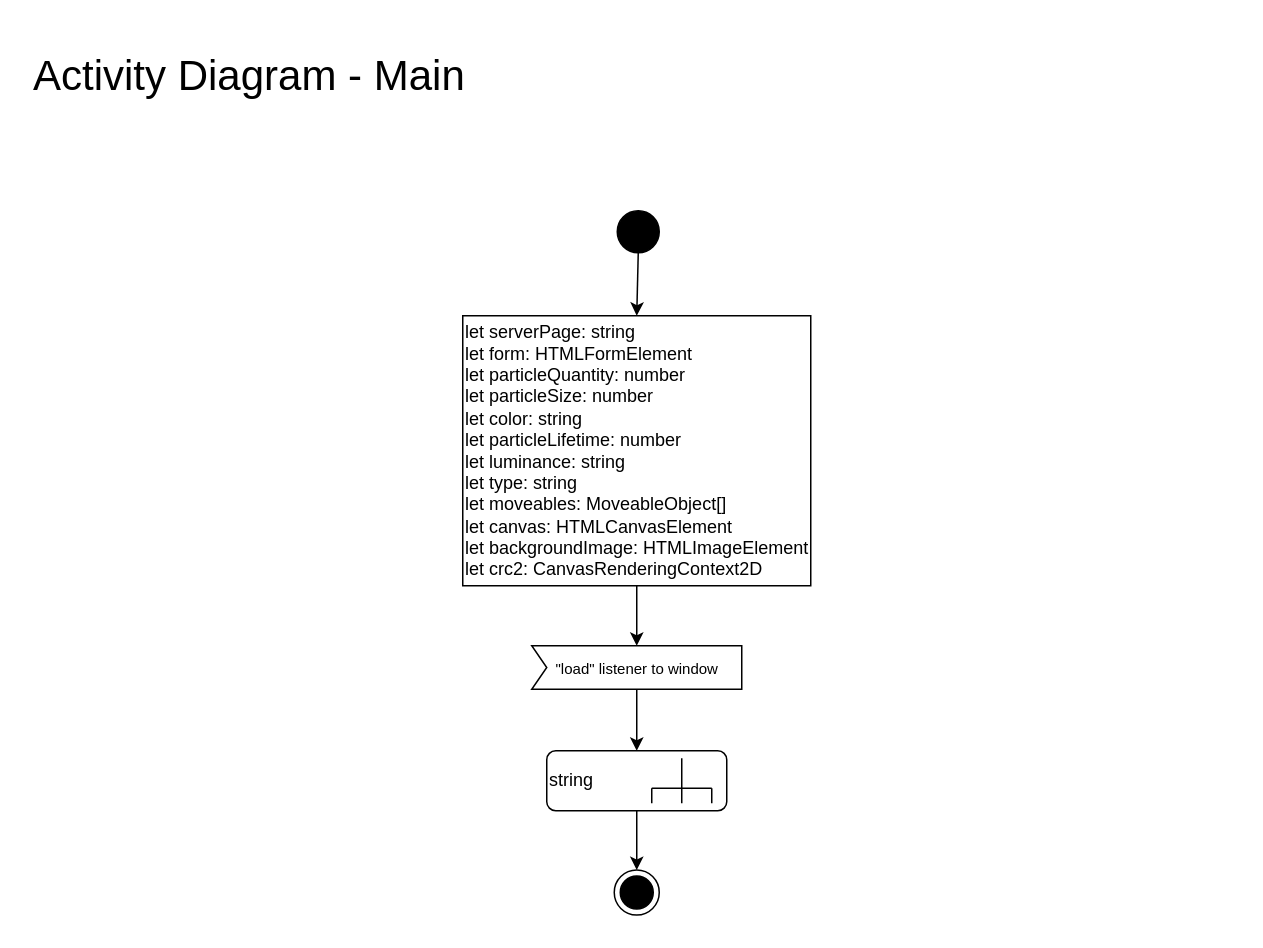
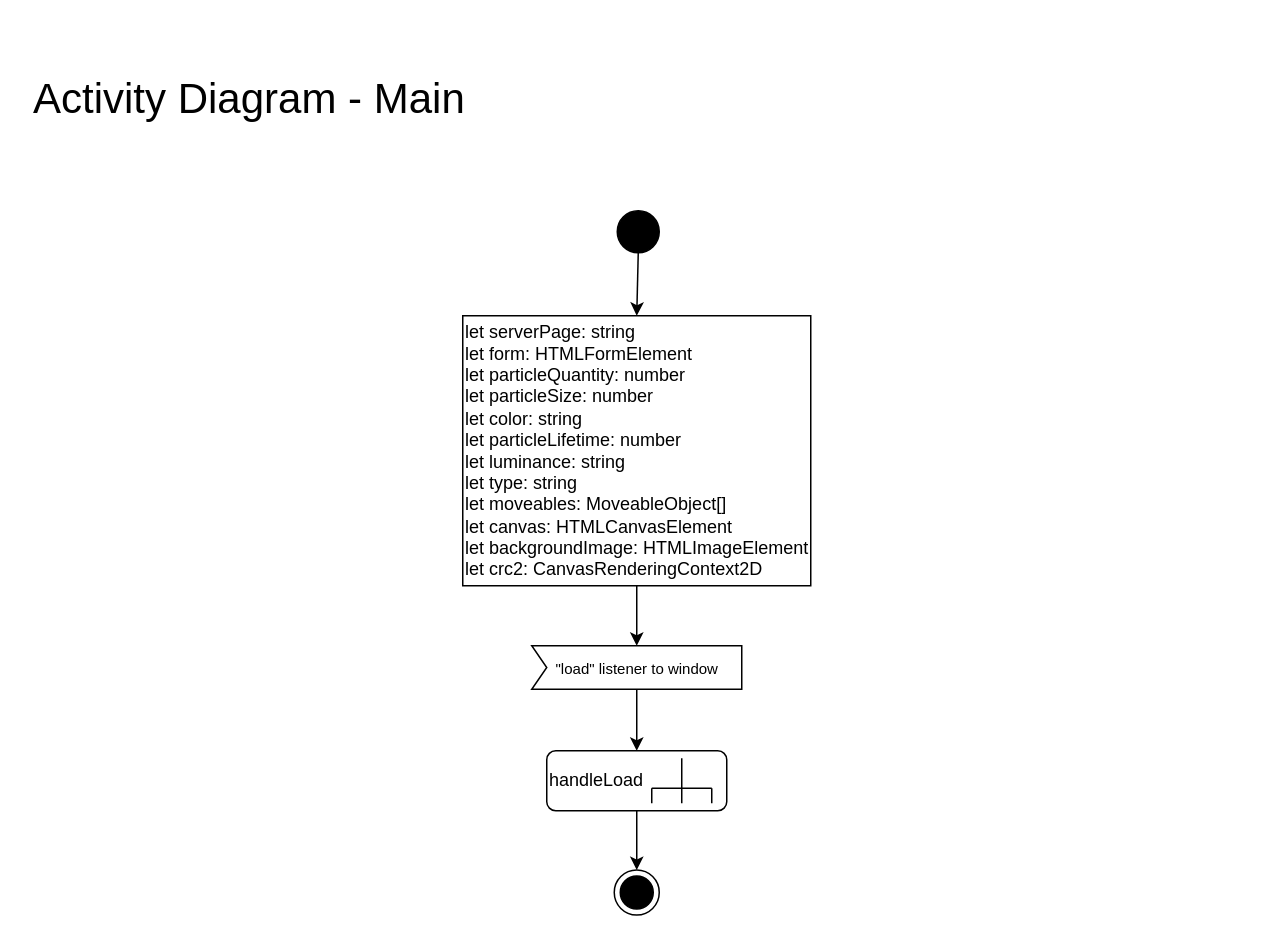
node "Activity Diagram - Main": moved (631, 76) -> (631, 98)
node "string": label "string" -> "handleLoad"
